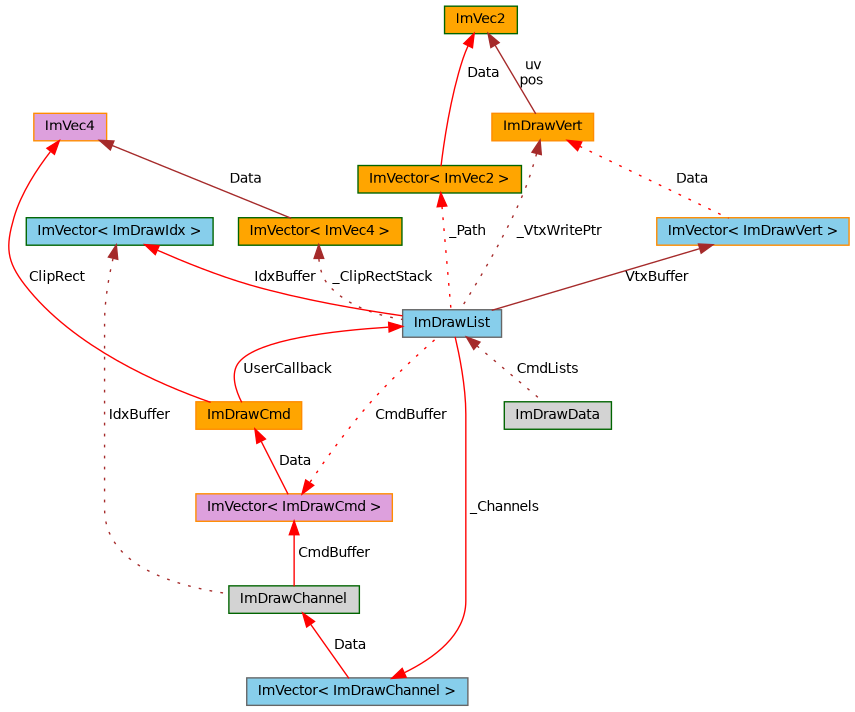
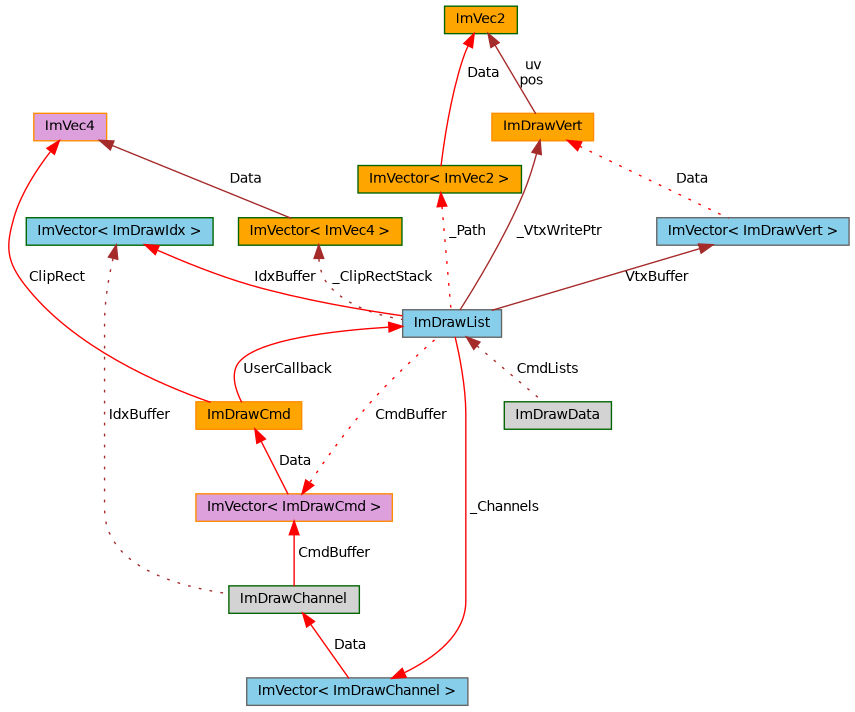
node "ImVector< ImDrawVert >": color darkorange -> gray40
edge "ImDrawList" -> "ImDrawVert": style dotted -> solid
